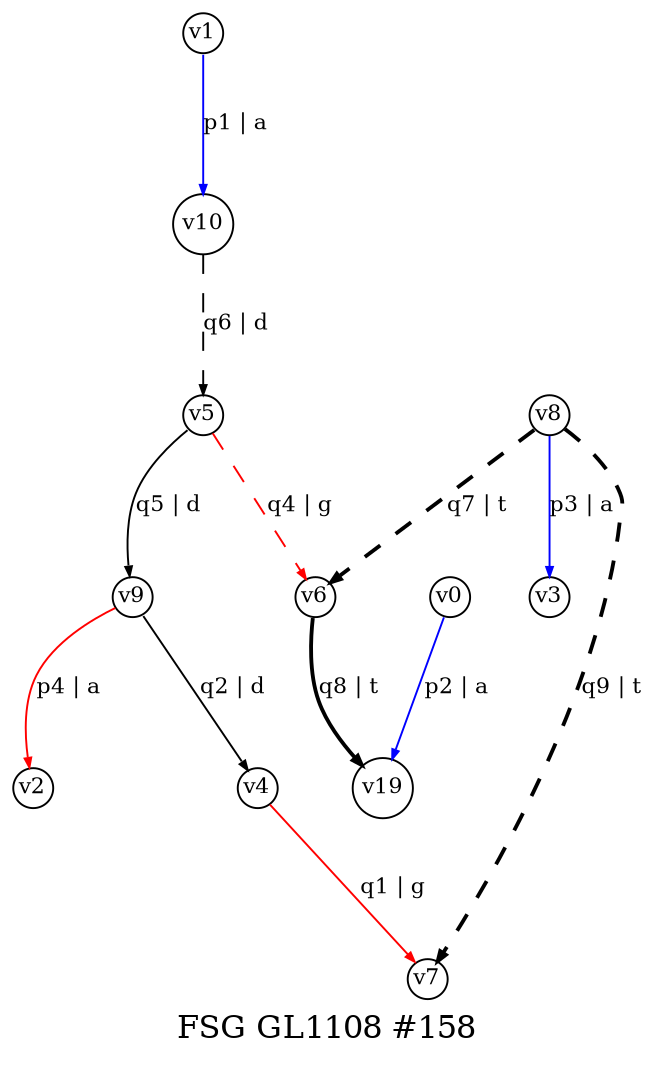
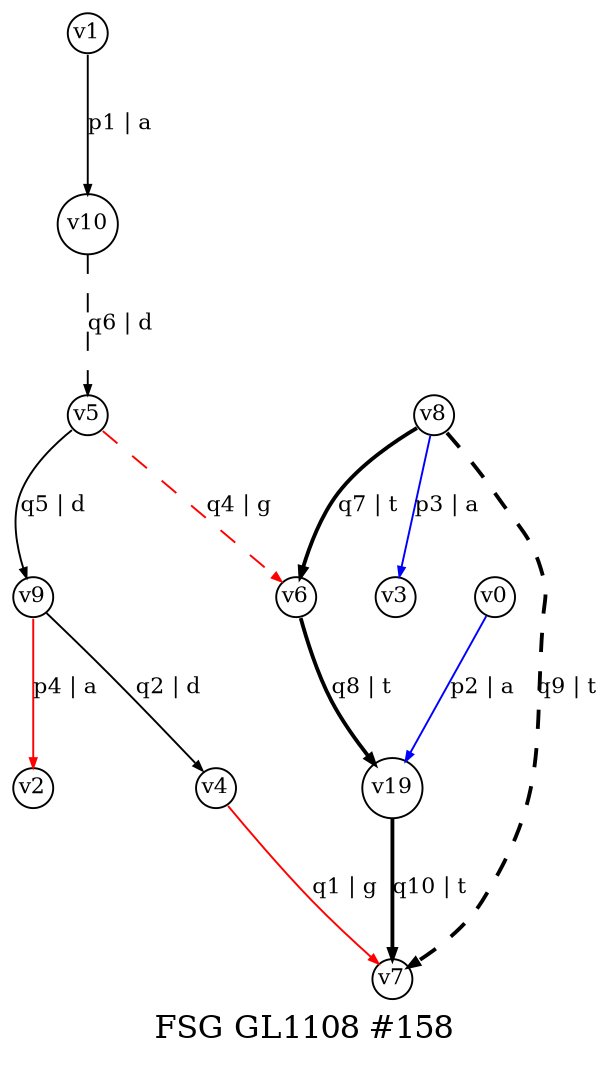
edge "v1" -> "v10": color blue -> black
edge "v8" -> "v6": style dashed -> solid
edge "v19" -> "v7": added, label "q10 | t"
